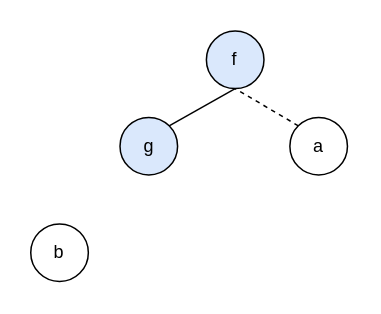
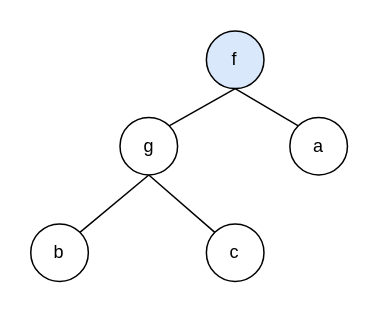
edge "f" -- "a": style dashed -> solid
node "g": fillcolor #dae8fc -> #ffffff
edge "g" -- "b": added
edge "g" -- "c": added
node "c": added
